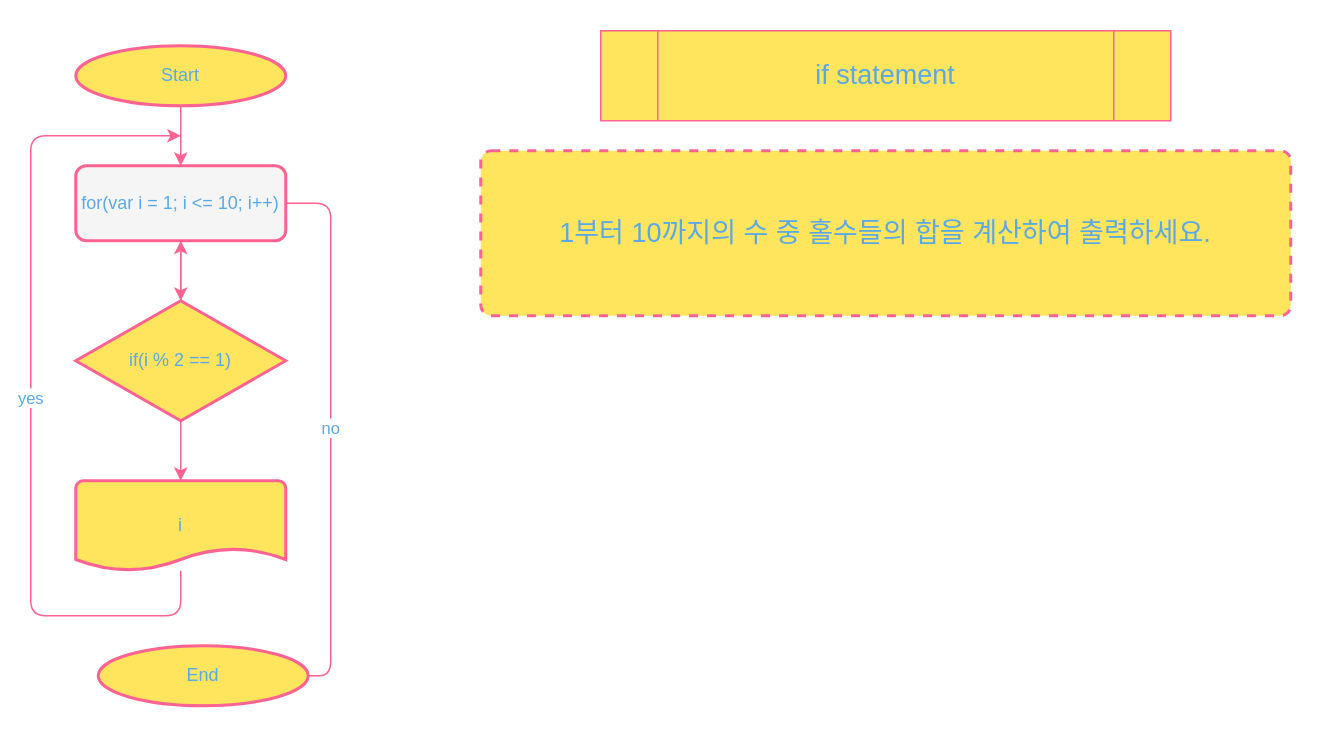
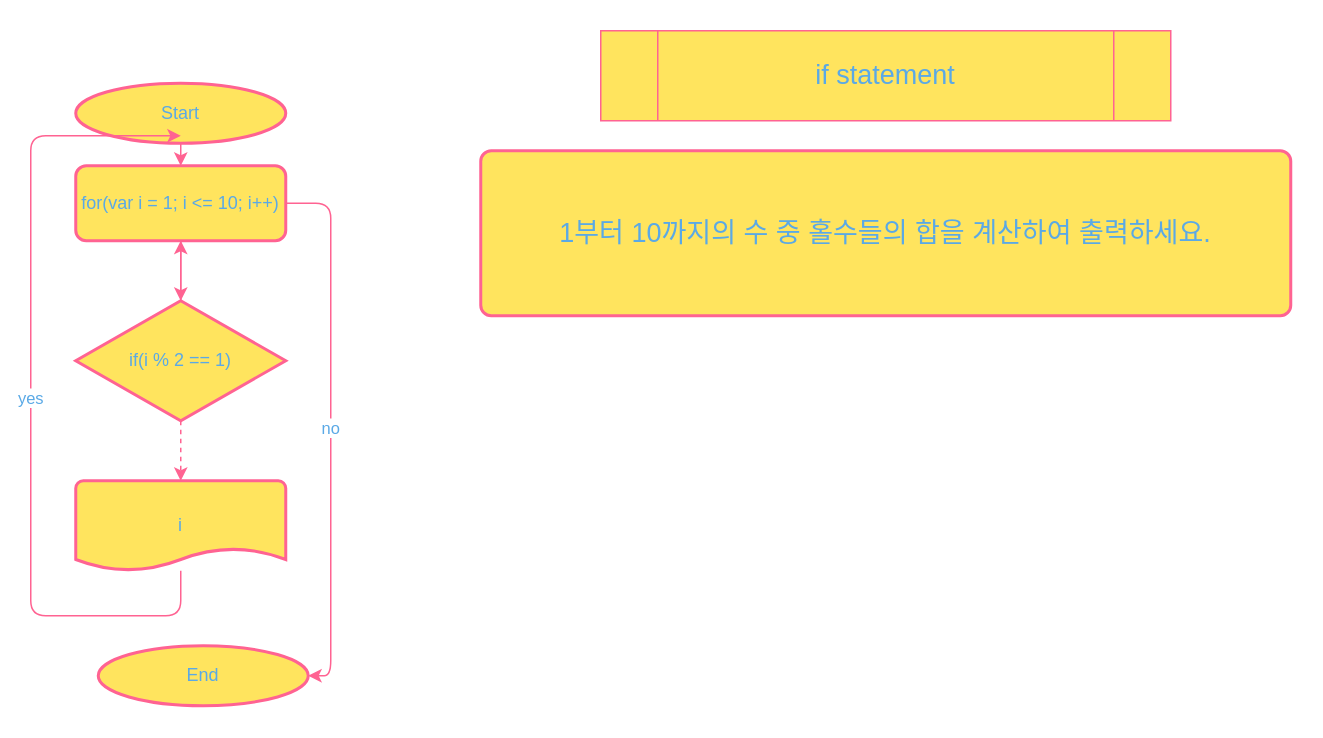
node "Start": moved (181, 76) -> (181, 113)
node "for(var i = 1; i <= 10; i++)": fillcolor #f5f5f5 -> #ffe45e
node "1부터 10까지의 수 중 홀수들의 합을 계산하여 출력하세요.": style dashed -> solid
edge "if(i % 2 == 1)" -> "i": style solid -> dashed
edge "for(var i = 1; i <= 10; i++)" -- "End": arrowhead none -> classic
